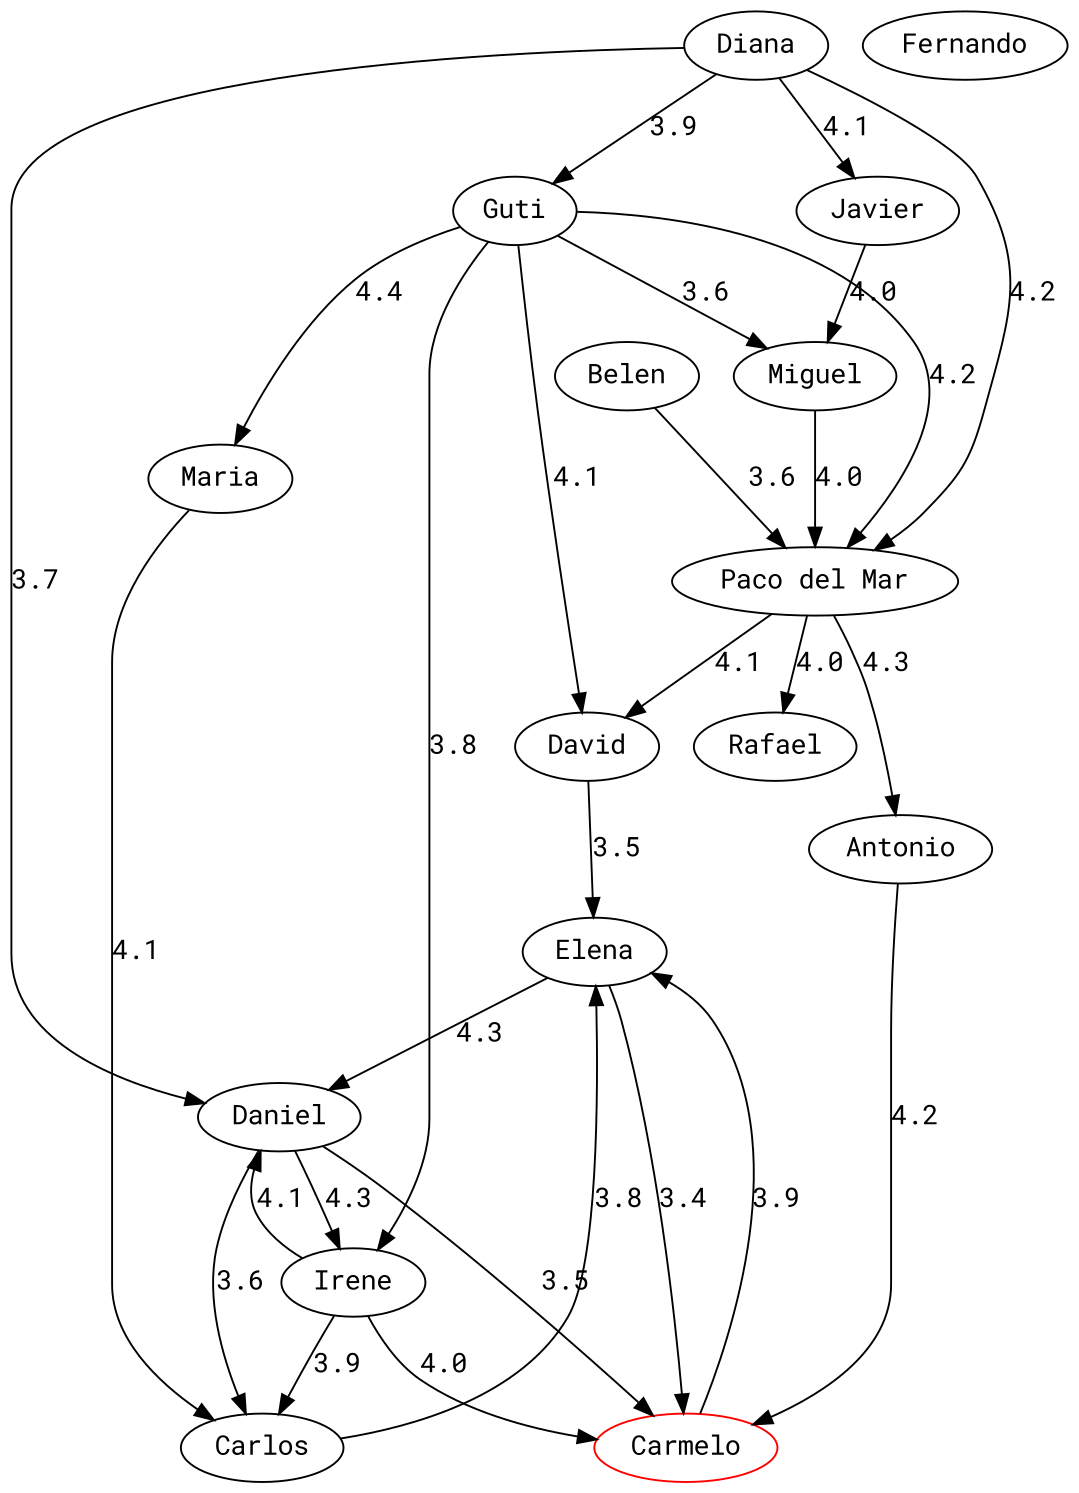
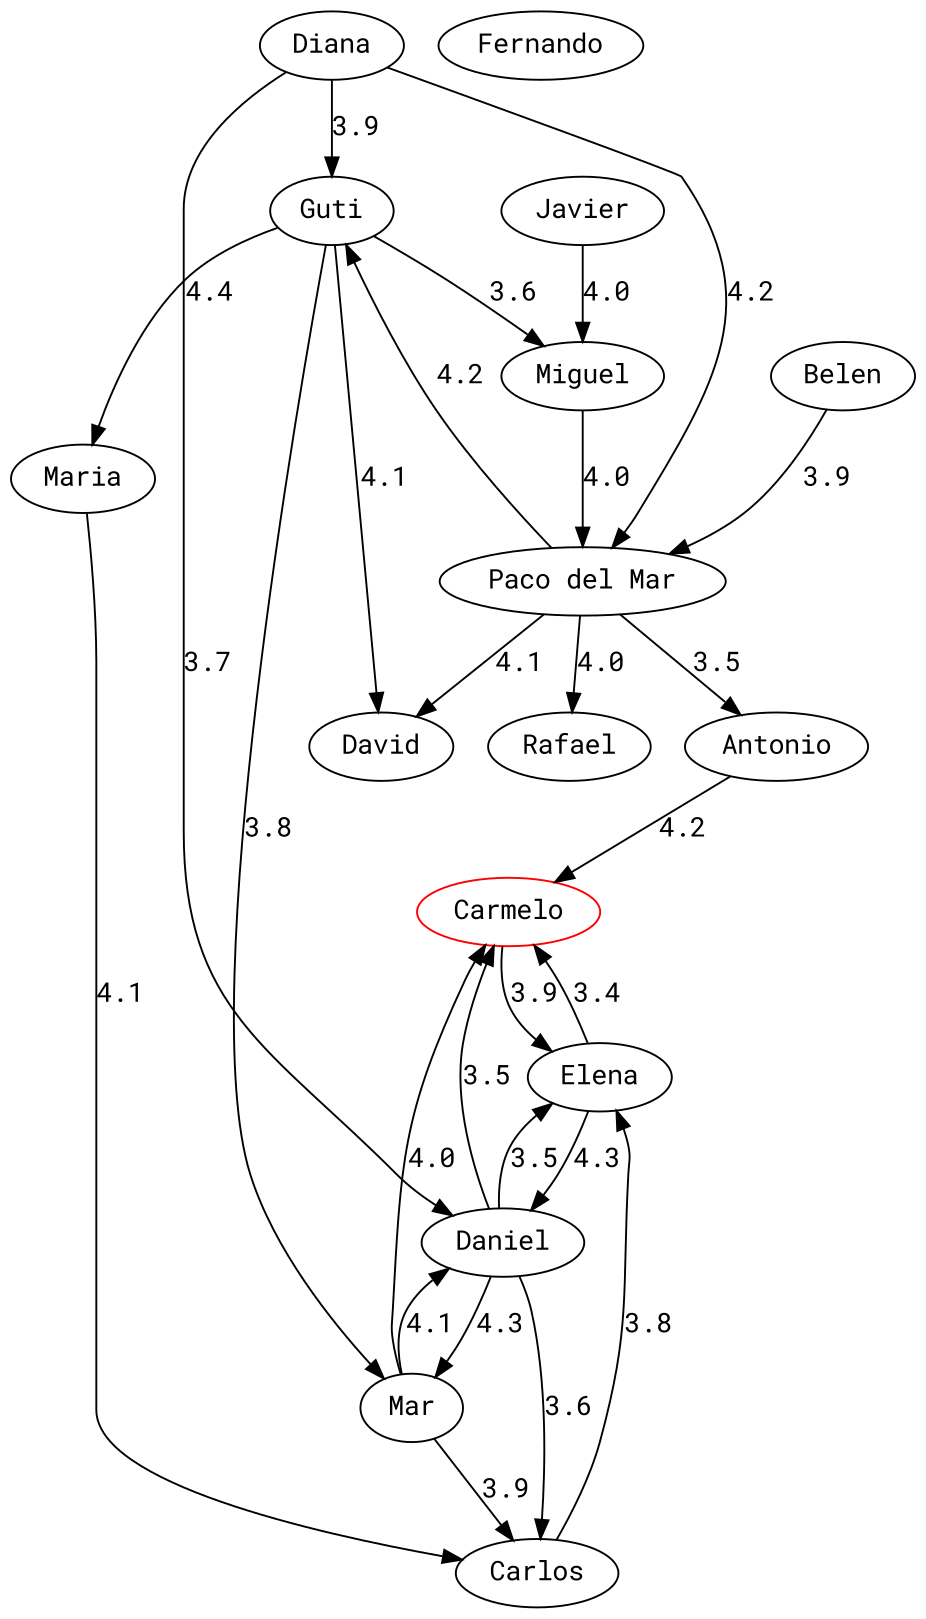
edge "Diana" -> "Javier": removed, label "4.1"
edge "Guti" -> "Paco del Mar": reversed
edge "Belen" -> "Paco del Mar": label "3.6" -> "3.9"
edge "Paco del Mar" -> "Antonio": label "4.3" -> "3.5"
edge "David" -> "Elena": now "Daniel" -> "Elena"
node "Irene": label "Irene" -> "Mar"
